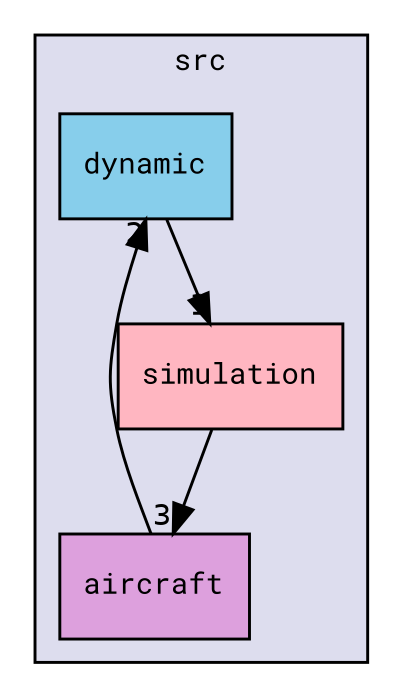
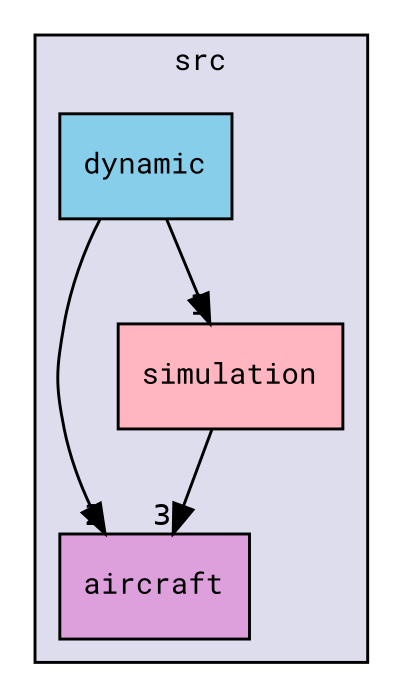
edge "aircraft" -> "dynamic": reversed
